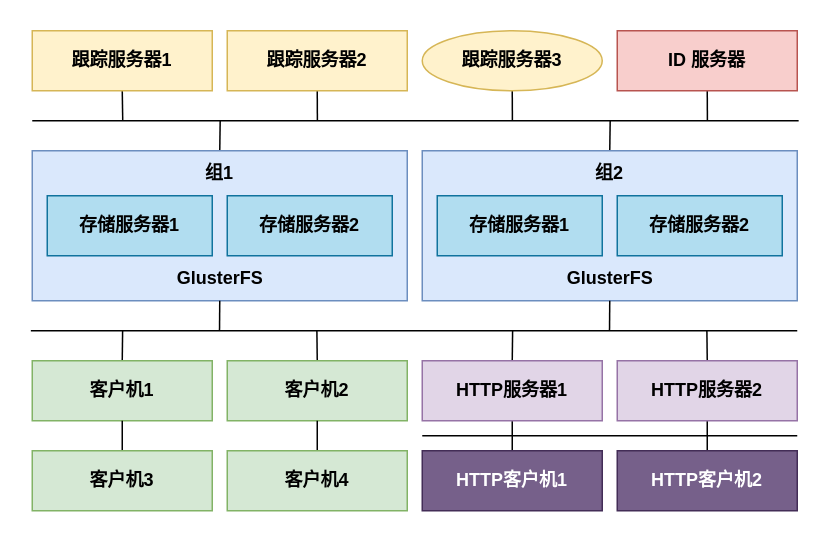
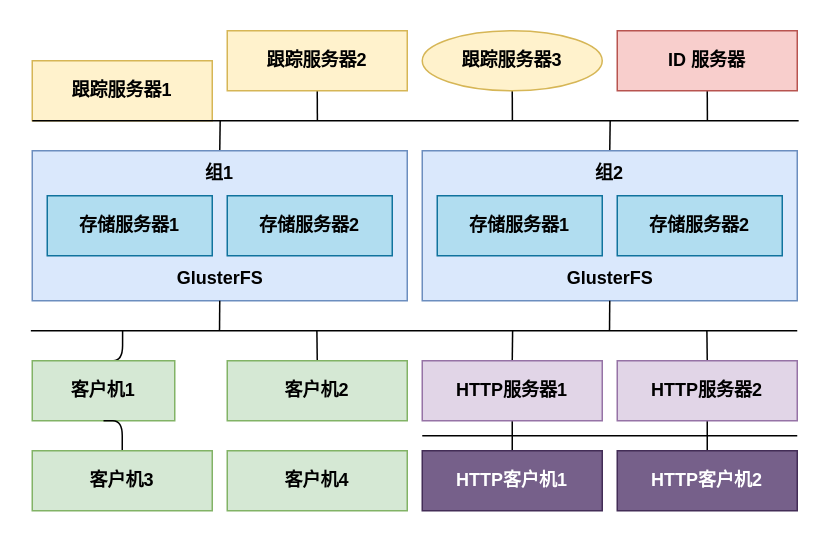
node "跟踪服务器1": moved (122, 61) -> (122, 91)
node "客户机1": size 180x60 -> 143x60
edge "客户机2" -- "客户机4": removed
